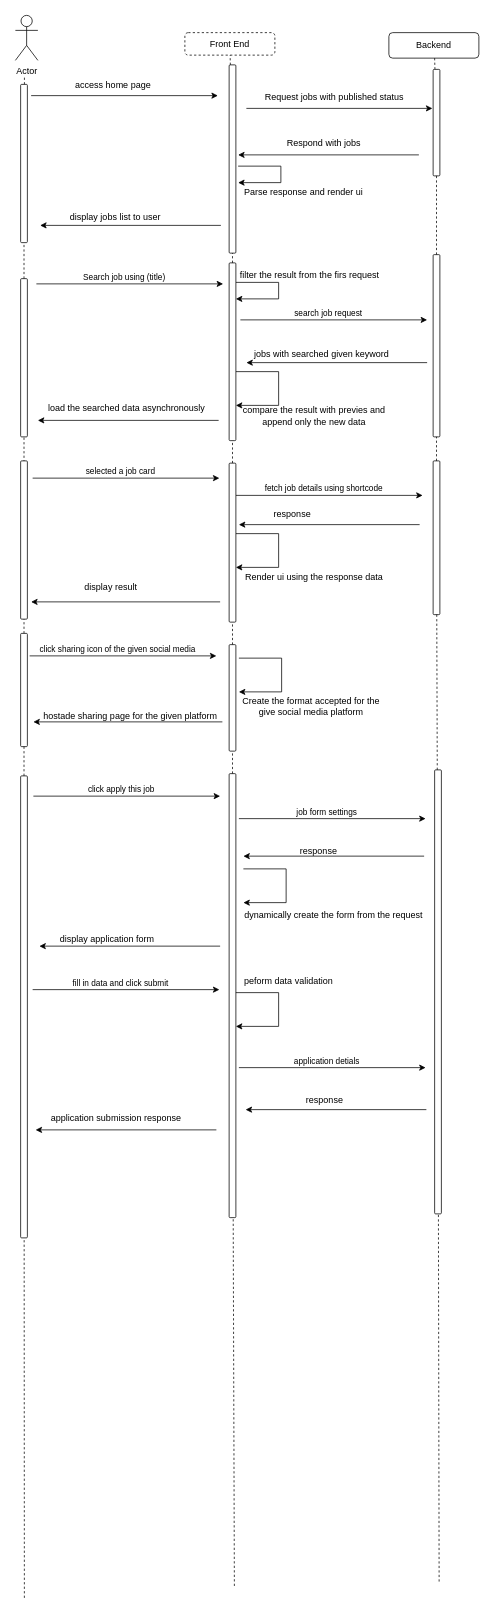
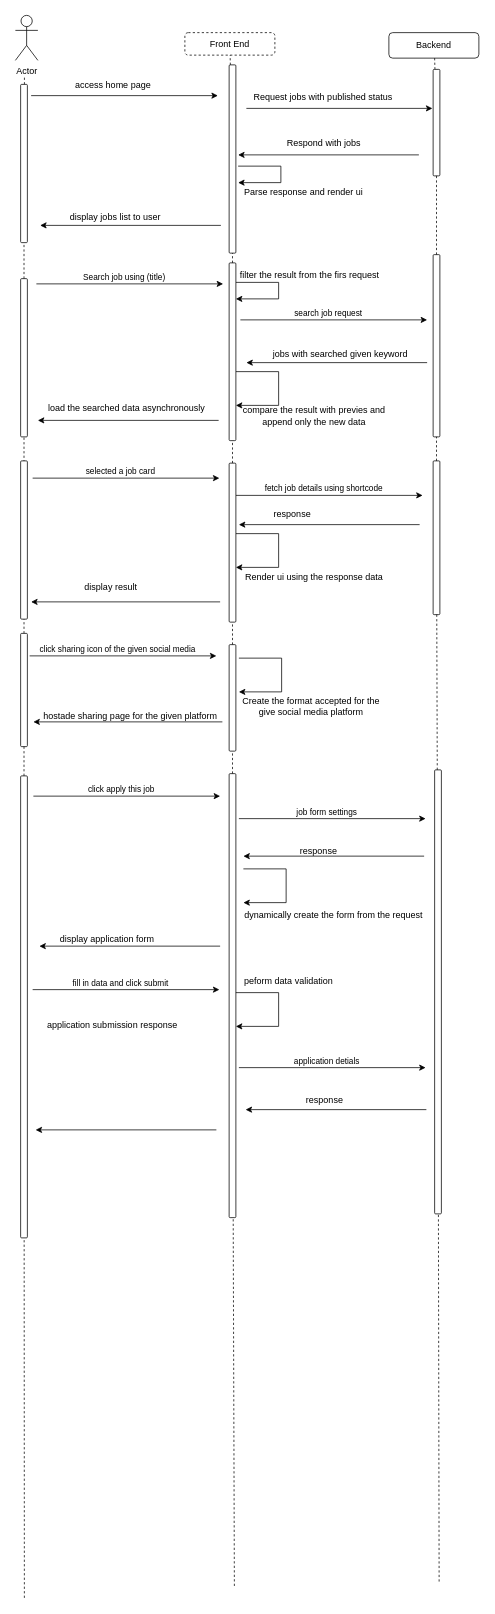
node "Request jobs with published status": moved (334, 97) -> (323, 97)
node "jobs with searched given keyword": moved (321, 354) -> (340, 354)
node "application submission response": moved (116, 1119) -> (112, 1025)
